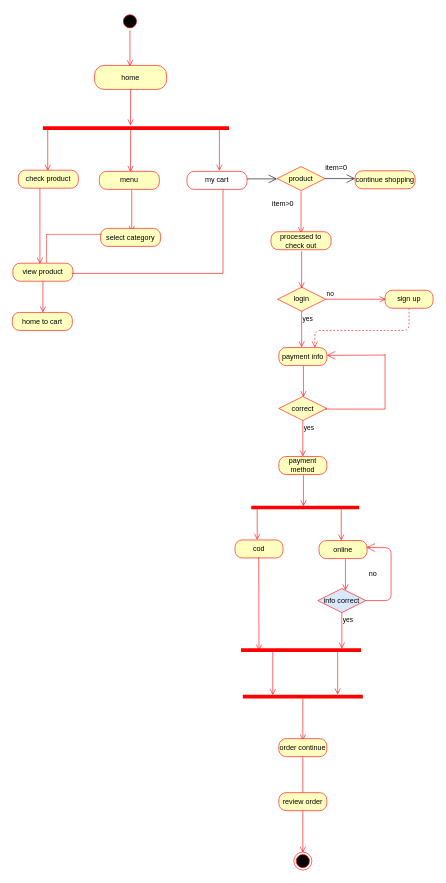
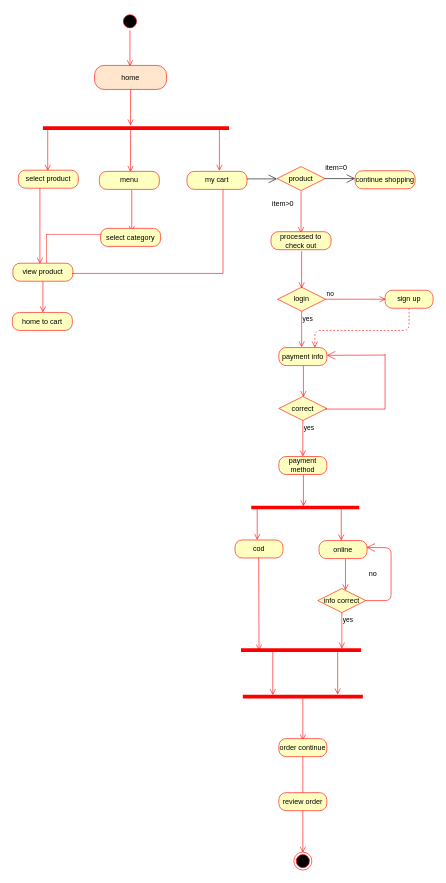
node "home": fillcolor #ffffc0 -> #ffe6cc
node "check product": label "check product" -> "select product"
node "my cart": fillcolor #ffffff -> #ffffc0
node "info correct": fillcolor #dae8fc -> #ffffc0
